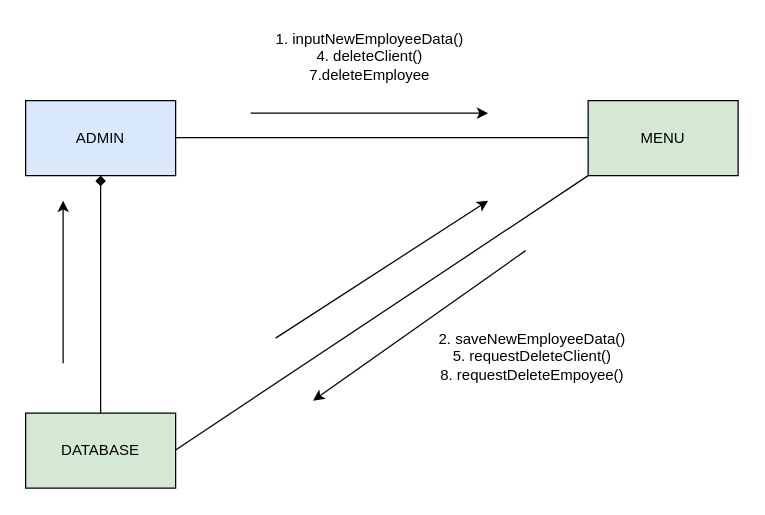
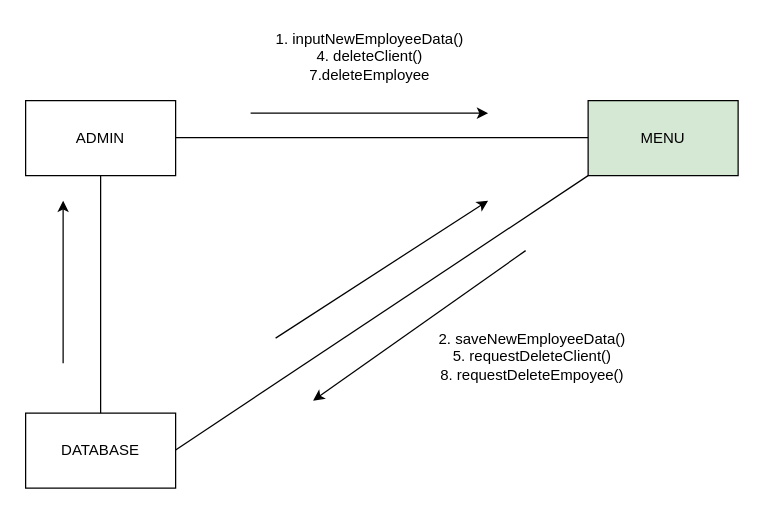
node "ADMIN": fillcolor #dae8fc -> #ffffff
edge "DATABASE" -> "ADMIN": arrowhead diamond -> none
node "DATABASE": fillcolor #d5e8d4 -> #ffffff
